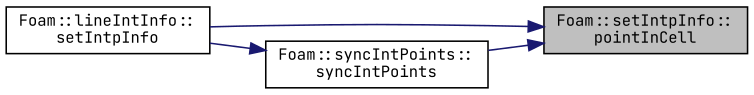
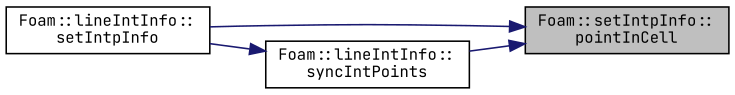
node "Foam::syncIntPoints:: syncIntPoints": label "Foam::syncIntPoints:: syncIntPoints" -> "Foam::lineIntInfo:: syncIntPoints"
